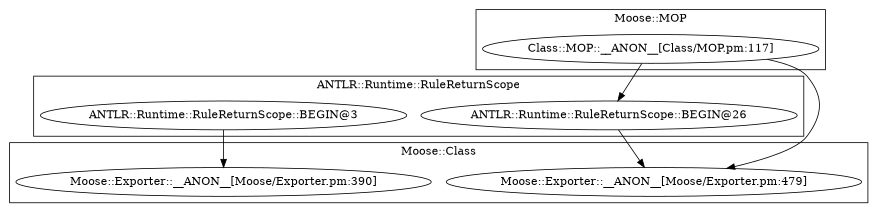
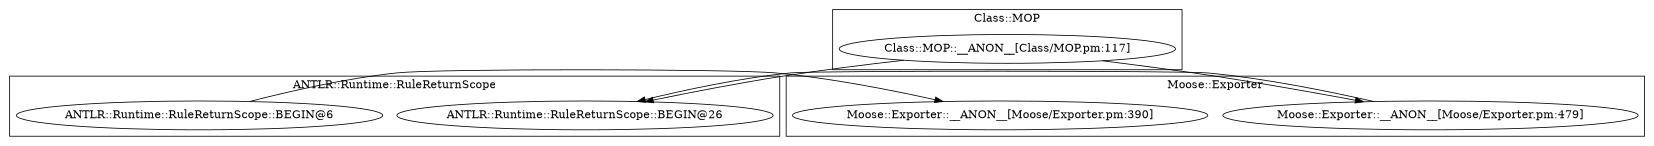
cluster "Moose::MOP": label "Moose::MOP" -> "Class::MOP"
node "ANTLR::Runtime::RuleReturnScope::BEGIN@3": label "ANTLR::Runtime::RuleReturnScope::BEGIN@3" -> "ANTLR::Runtime::RuleReturnScope::BEGIN@6"
edge "ANTLR::Runtime::RuleReturnScope::BEGIN@26" -> "Moose::Exporter::__ANON__[Moose/Exporter.pm:479]": reversed
cluster "Moose::Class": label "Moose::Class" -> "Moose::Exporter"
